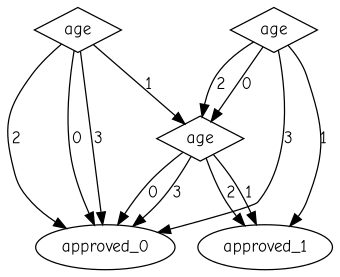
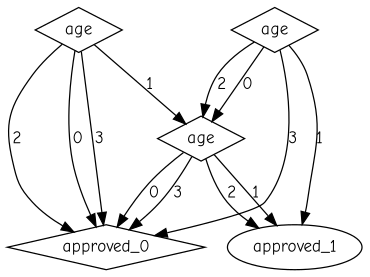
node "approved_0": shape ellipse -> diamond
